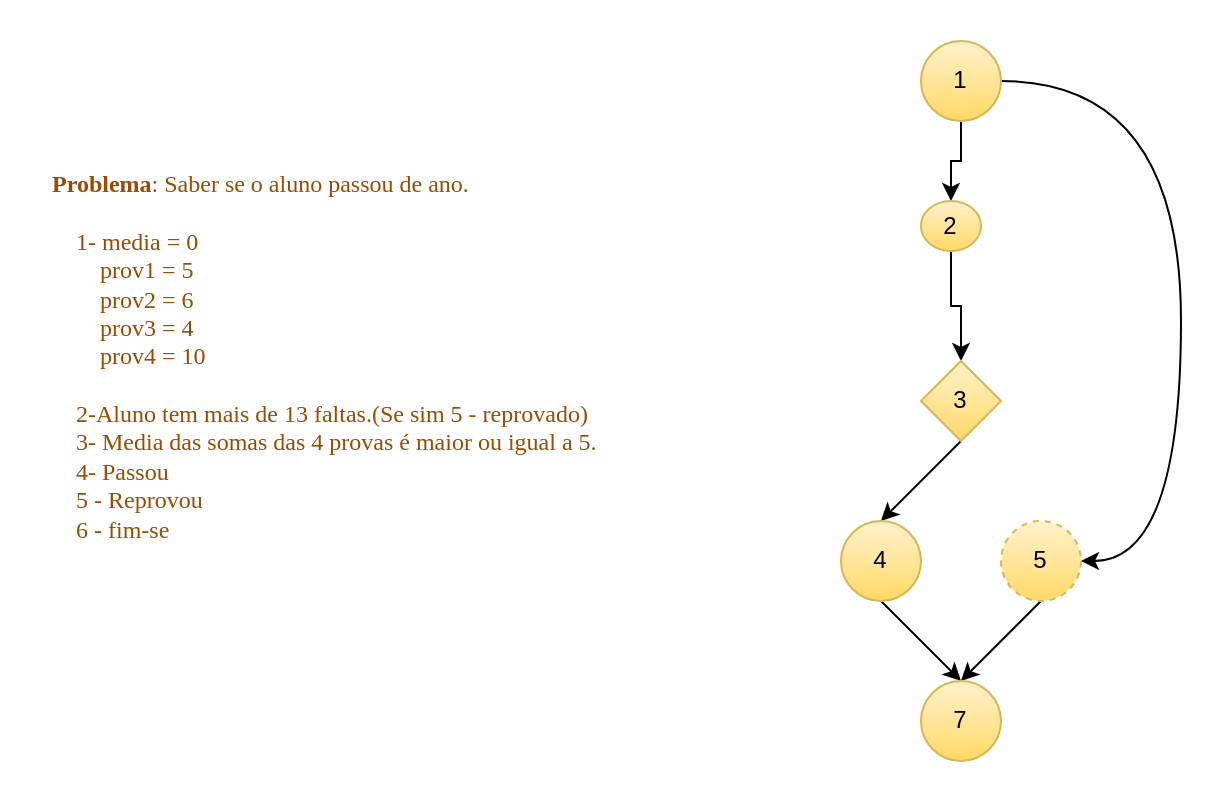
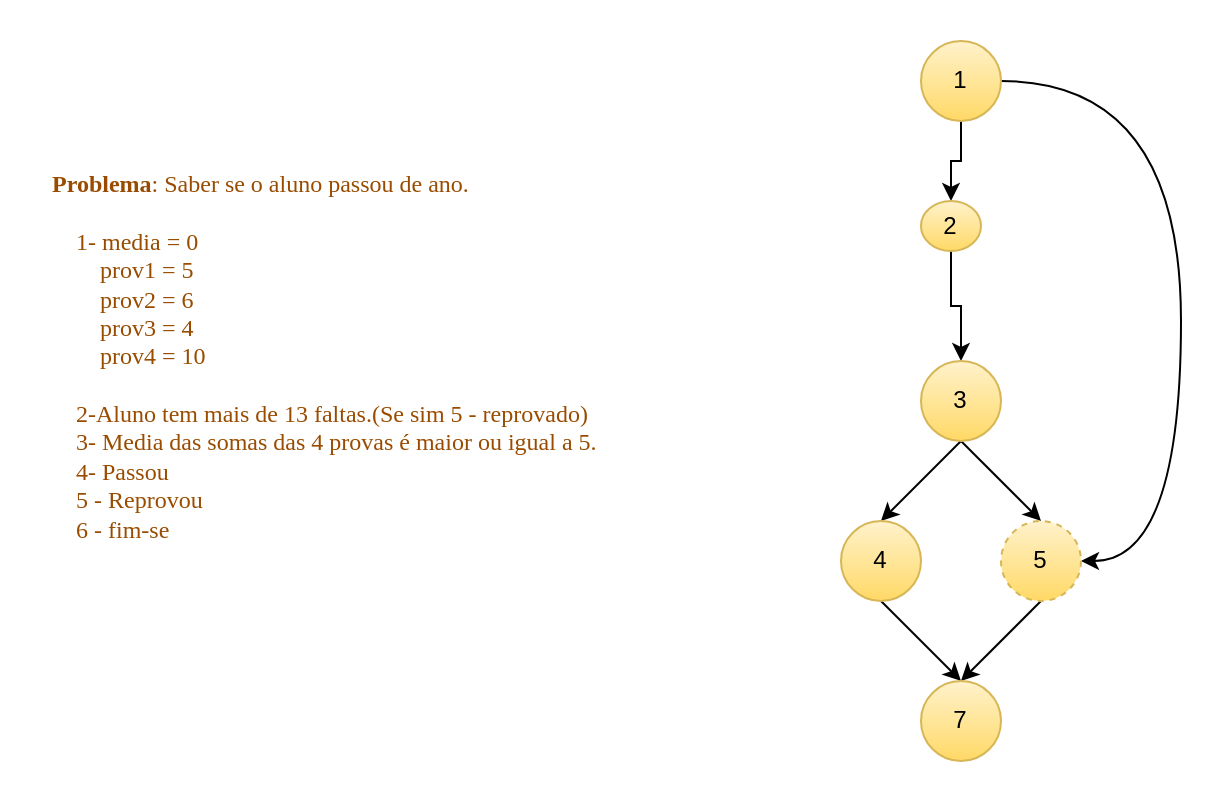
node "3": shape diamond -> ellipse
edge "3" -> "5": added
